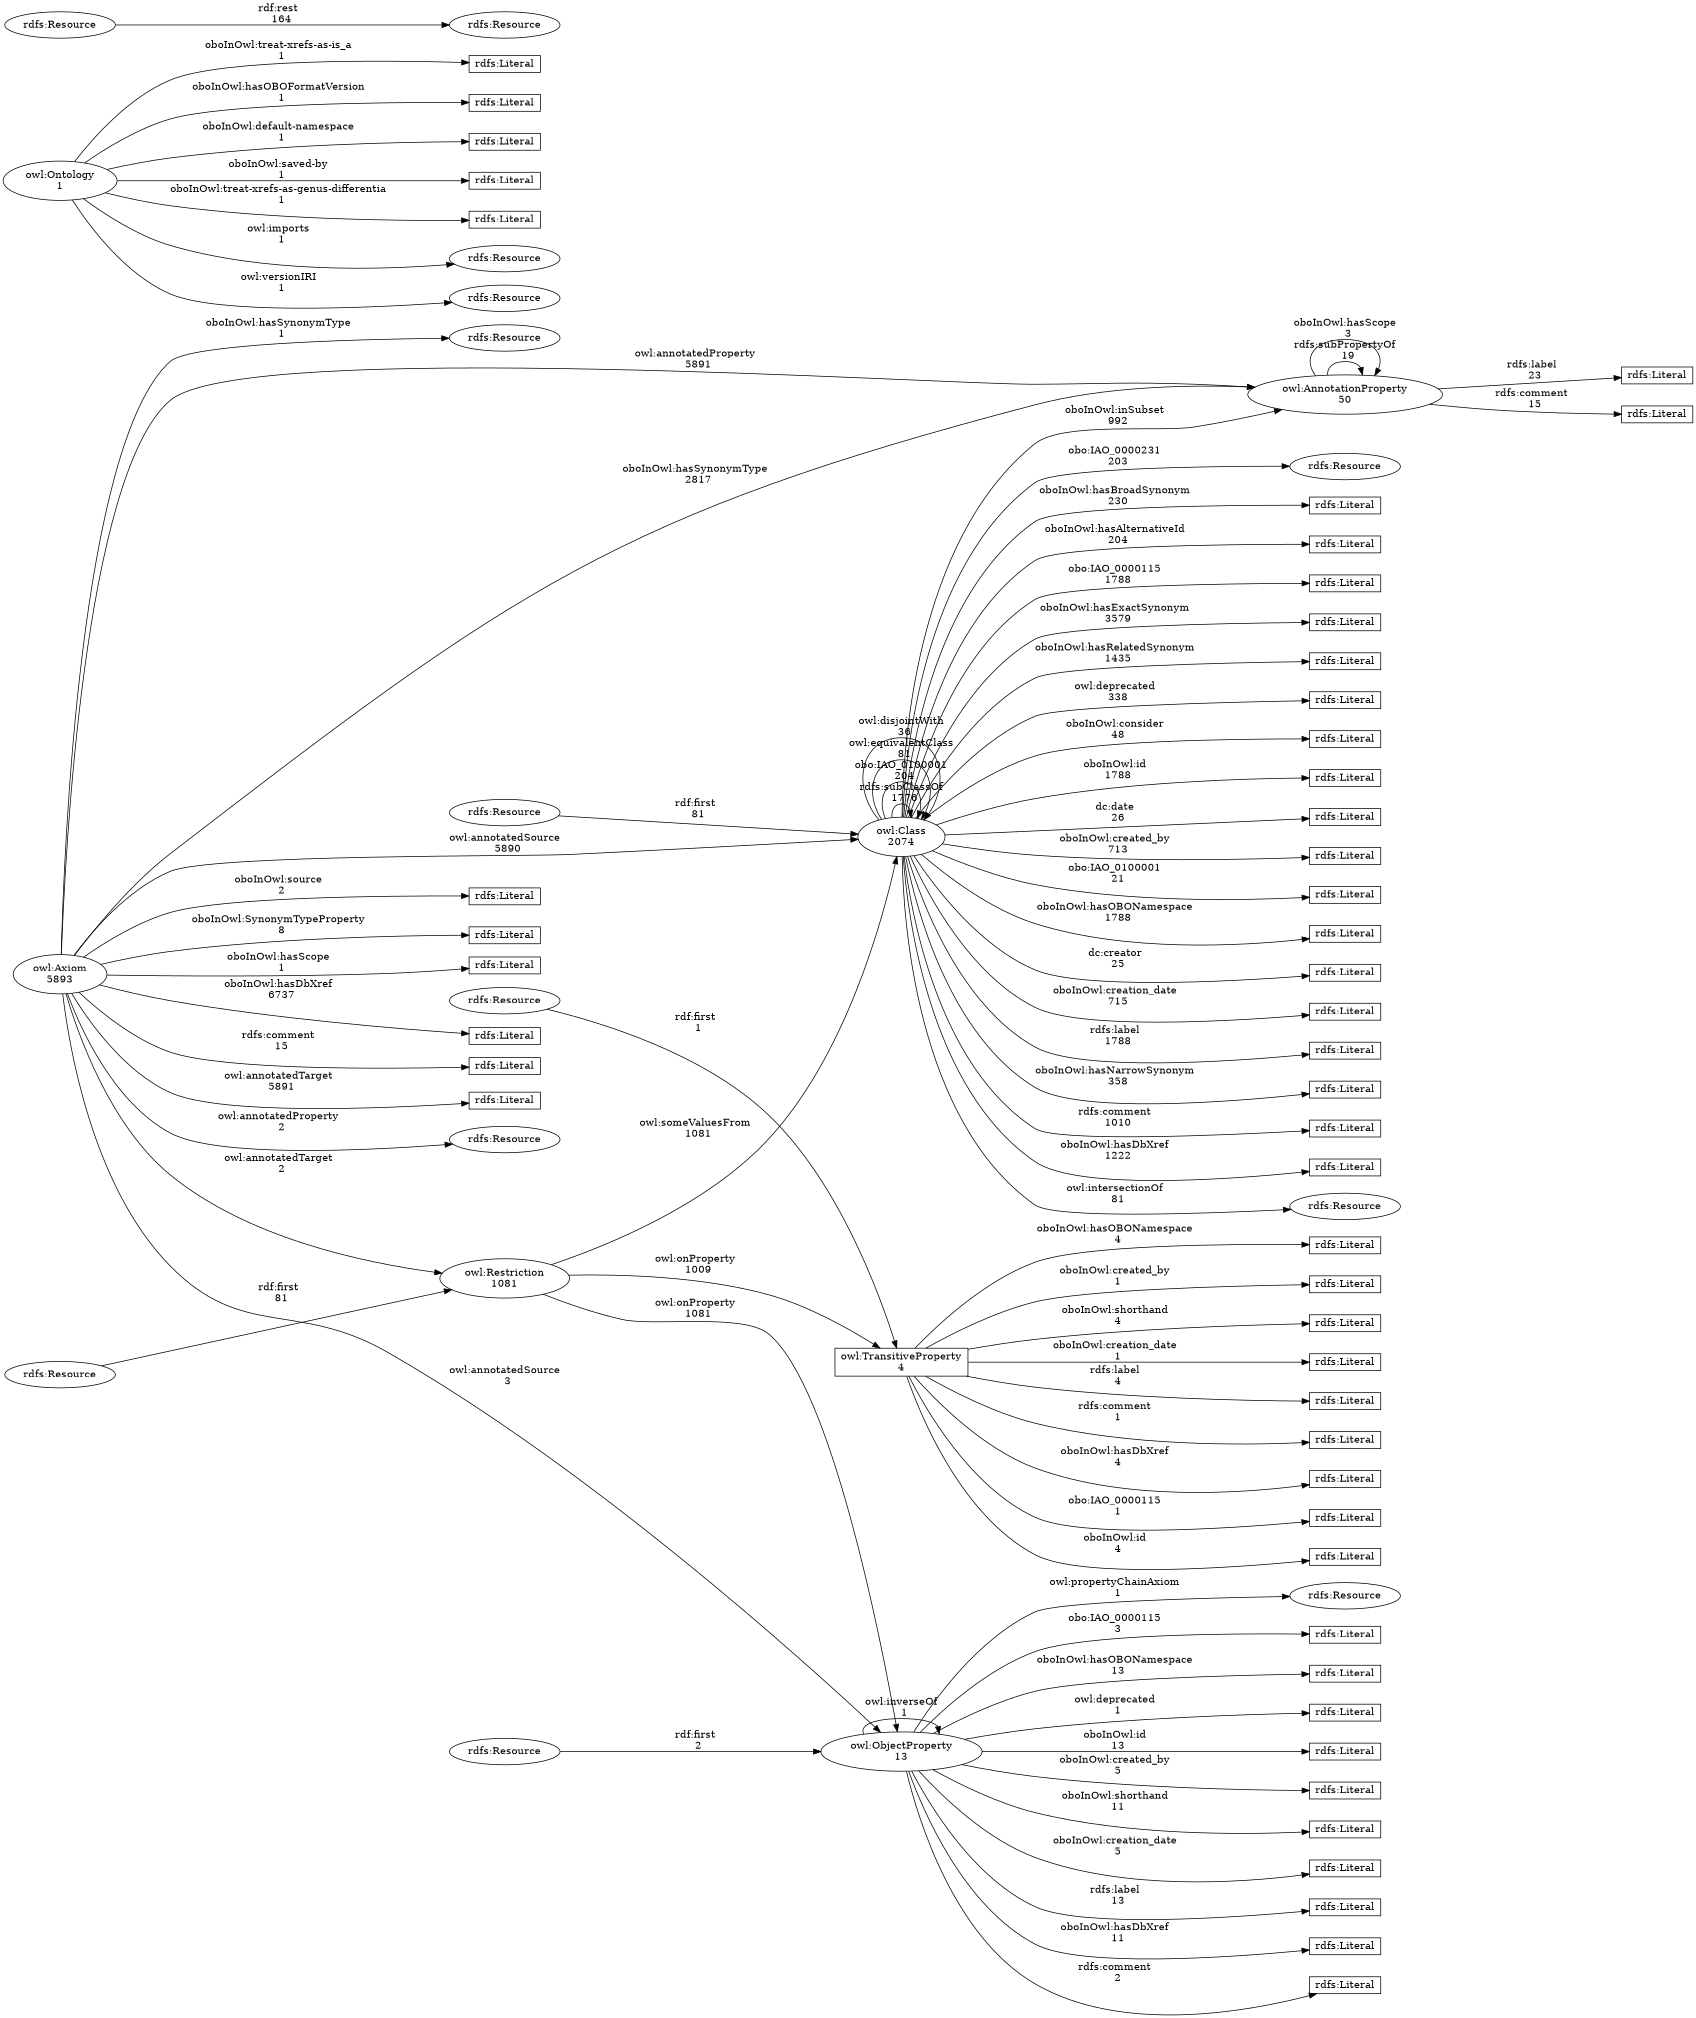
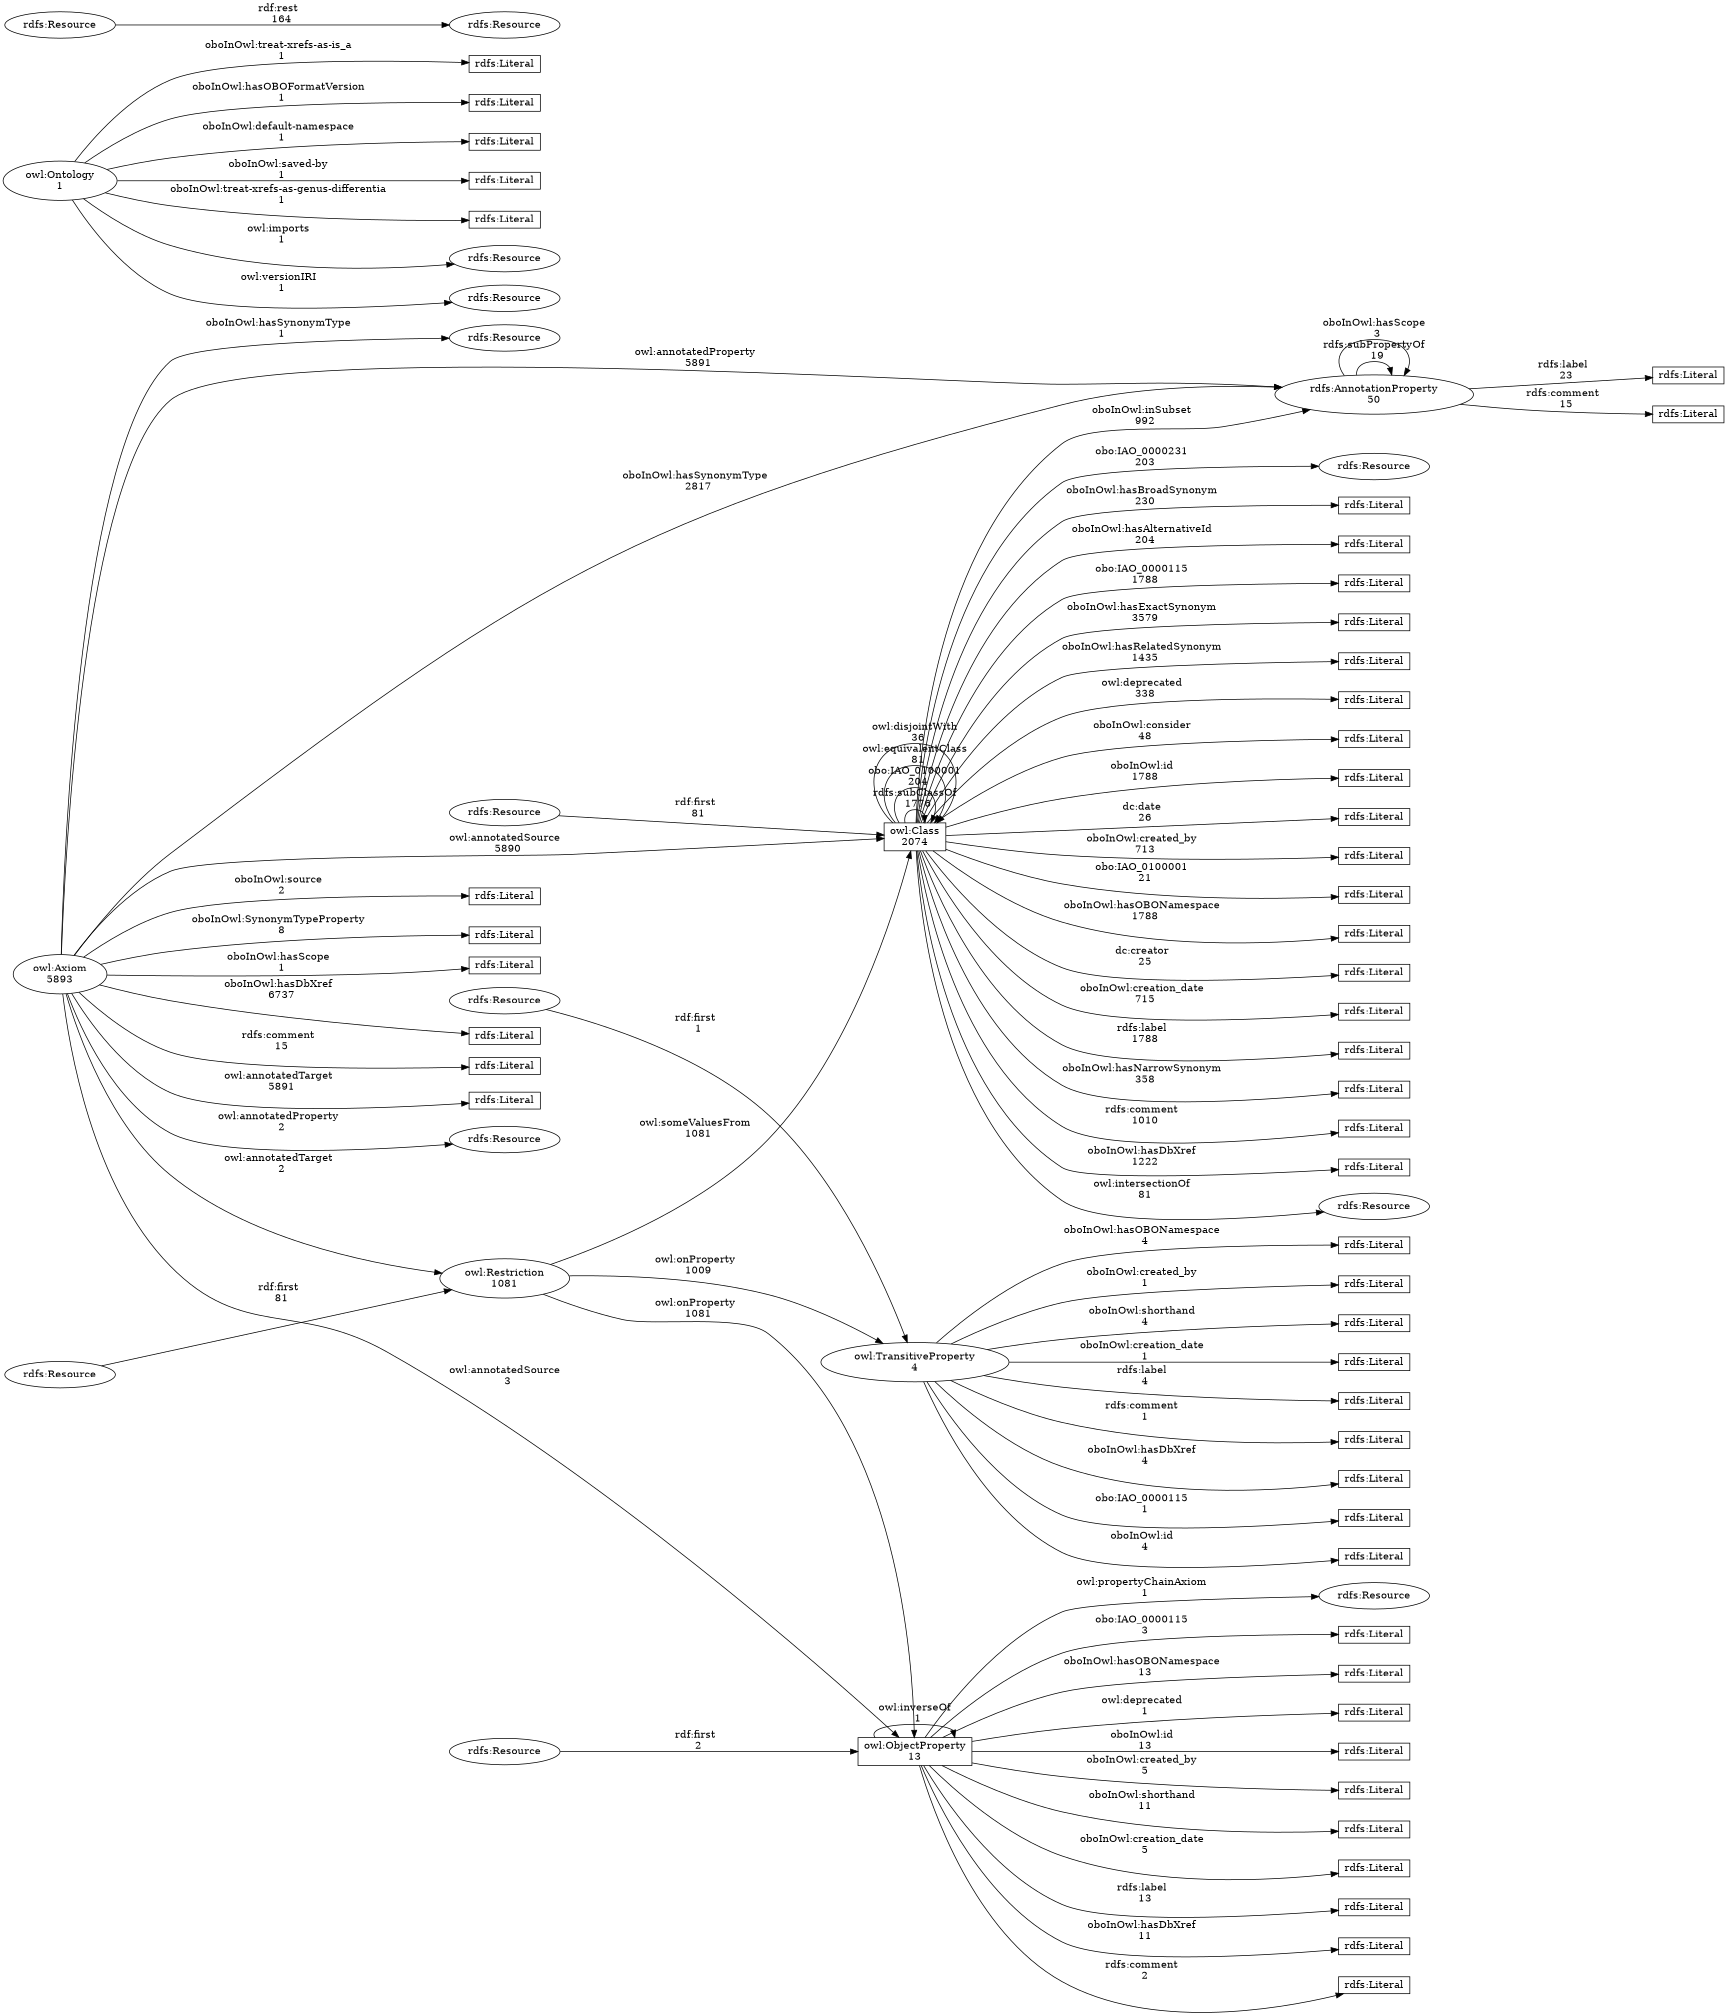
node "owl:AnnotationProperty 50": label "owl:AnnotationProperty 50" -> "rdfs:AnnotationProperty 50"
node "owl:Class 2074": shape ellipse -> box
node "owl:TransitiveProperty 4": shape box -> ellipse
node "owl:ObjectProperty 13": shape ellipse -> box
